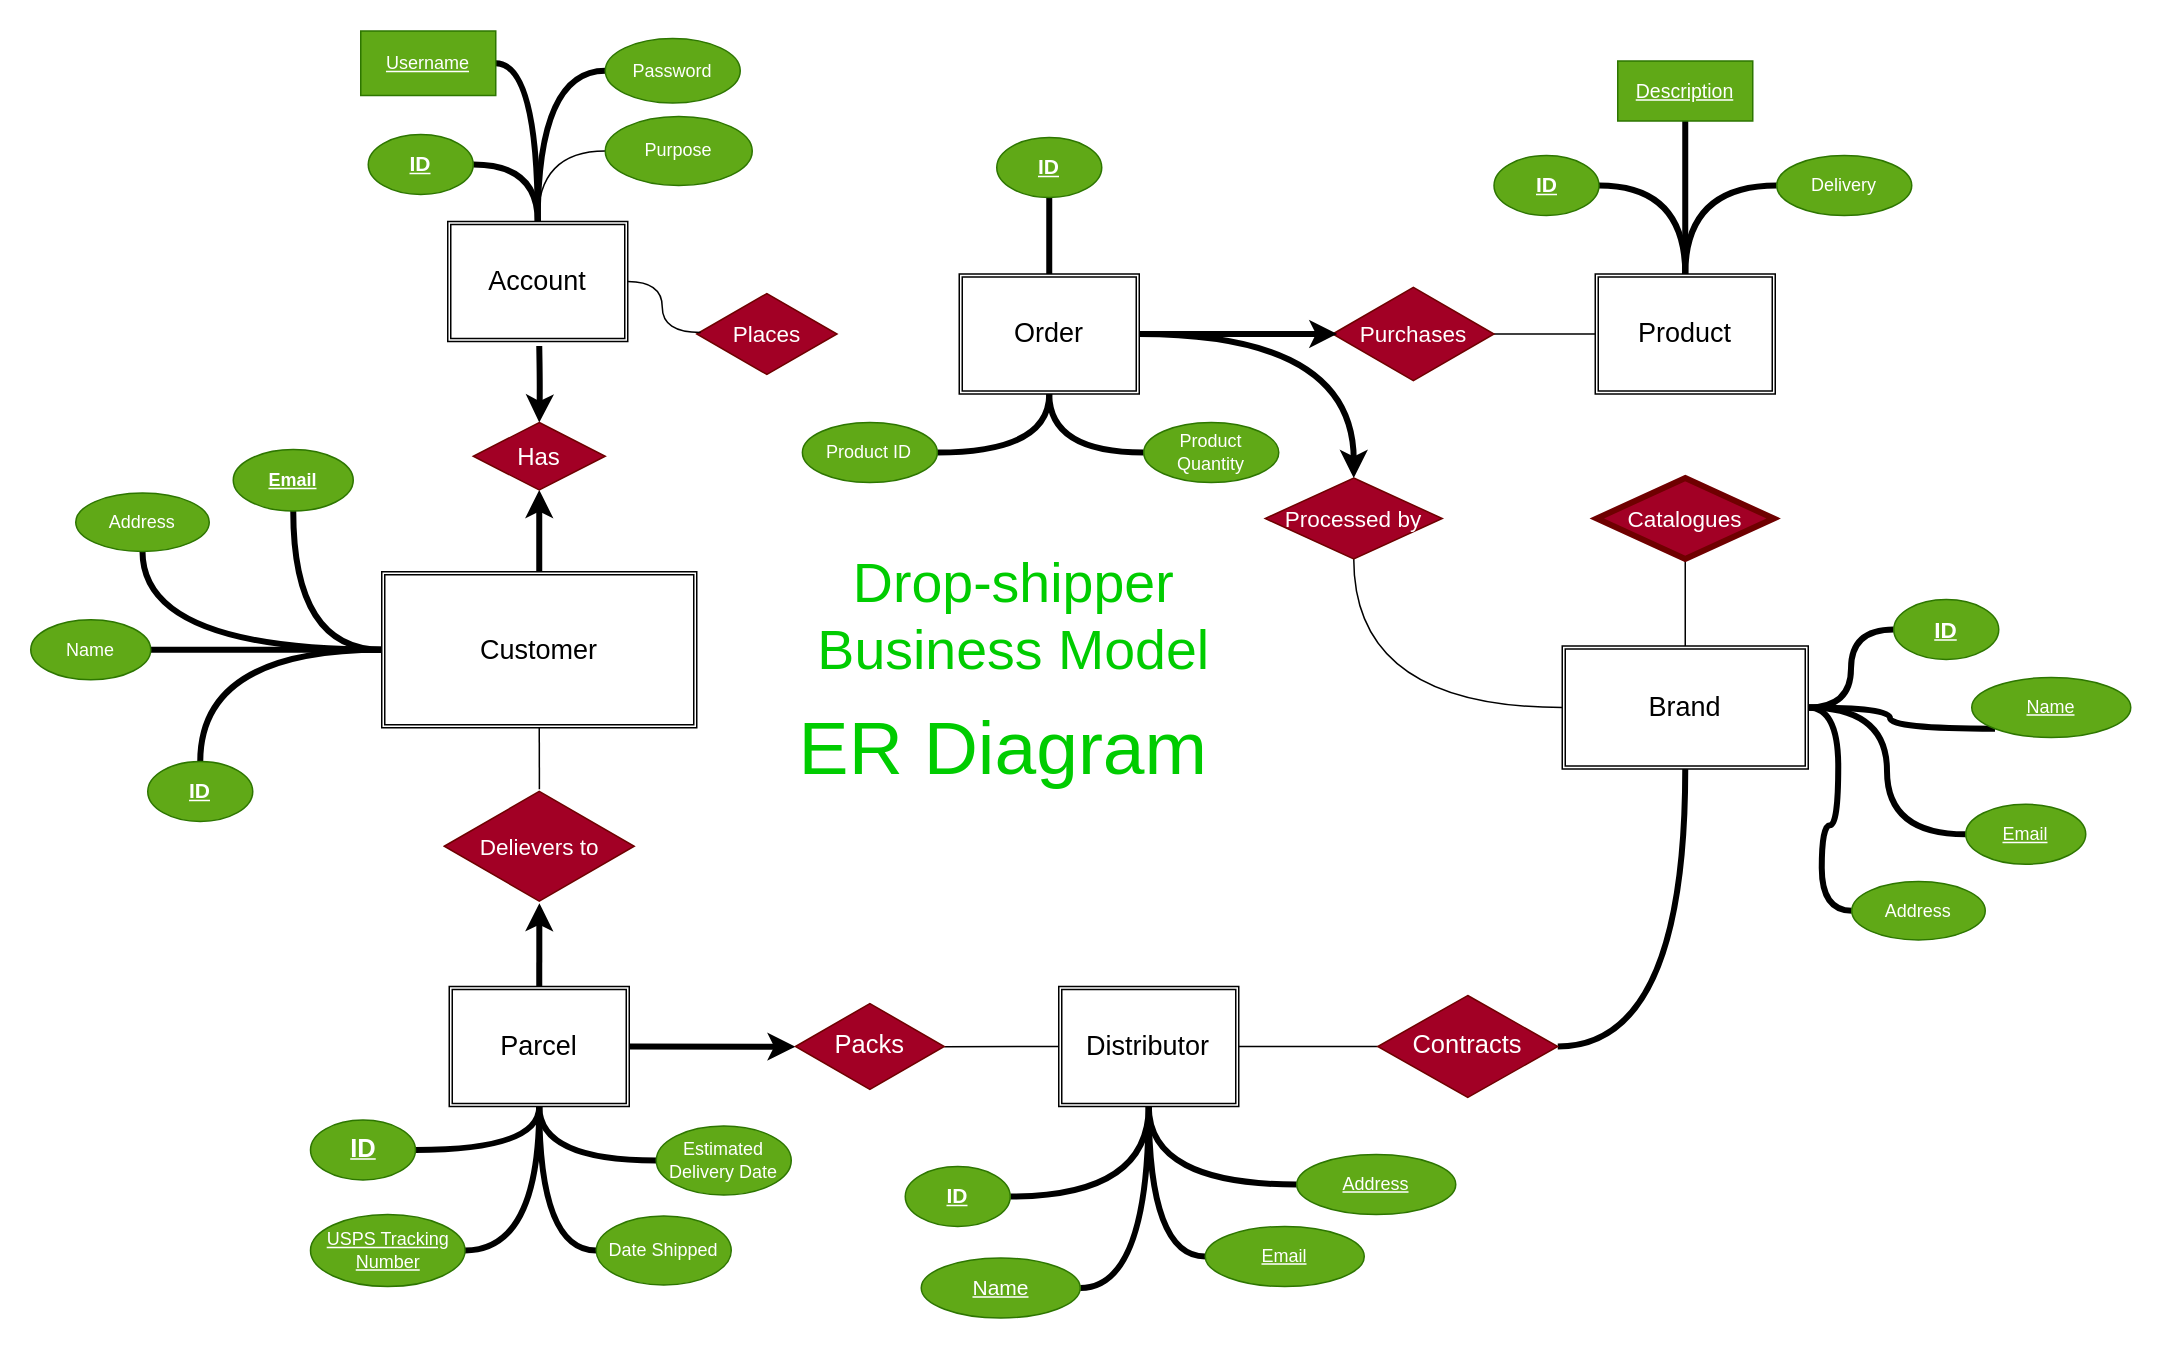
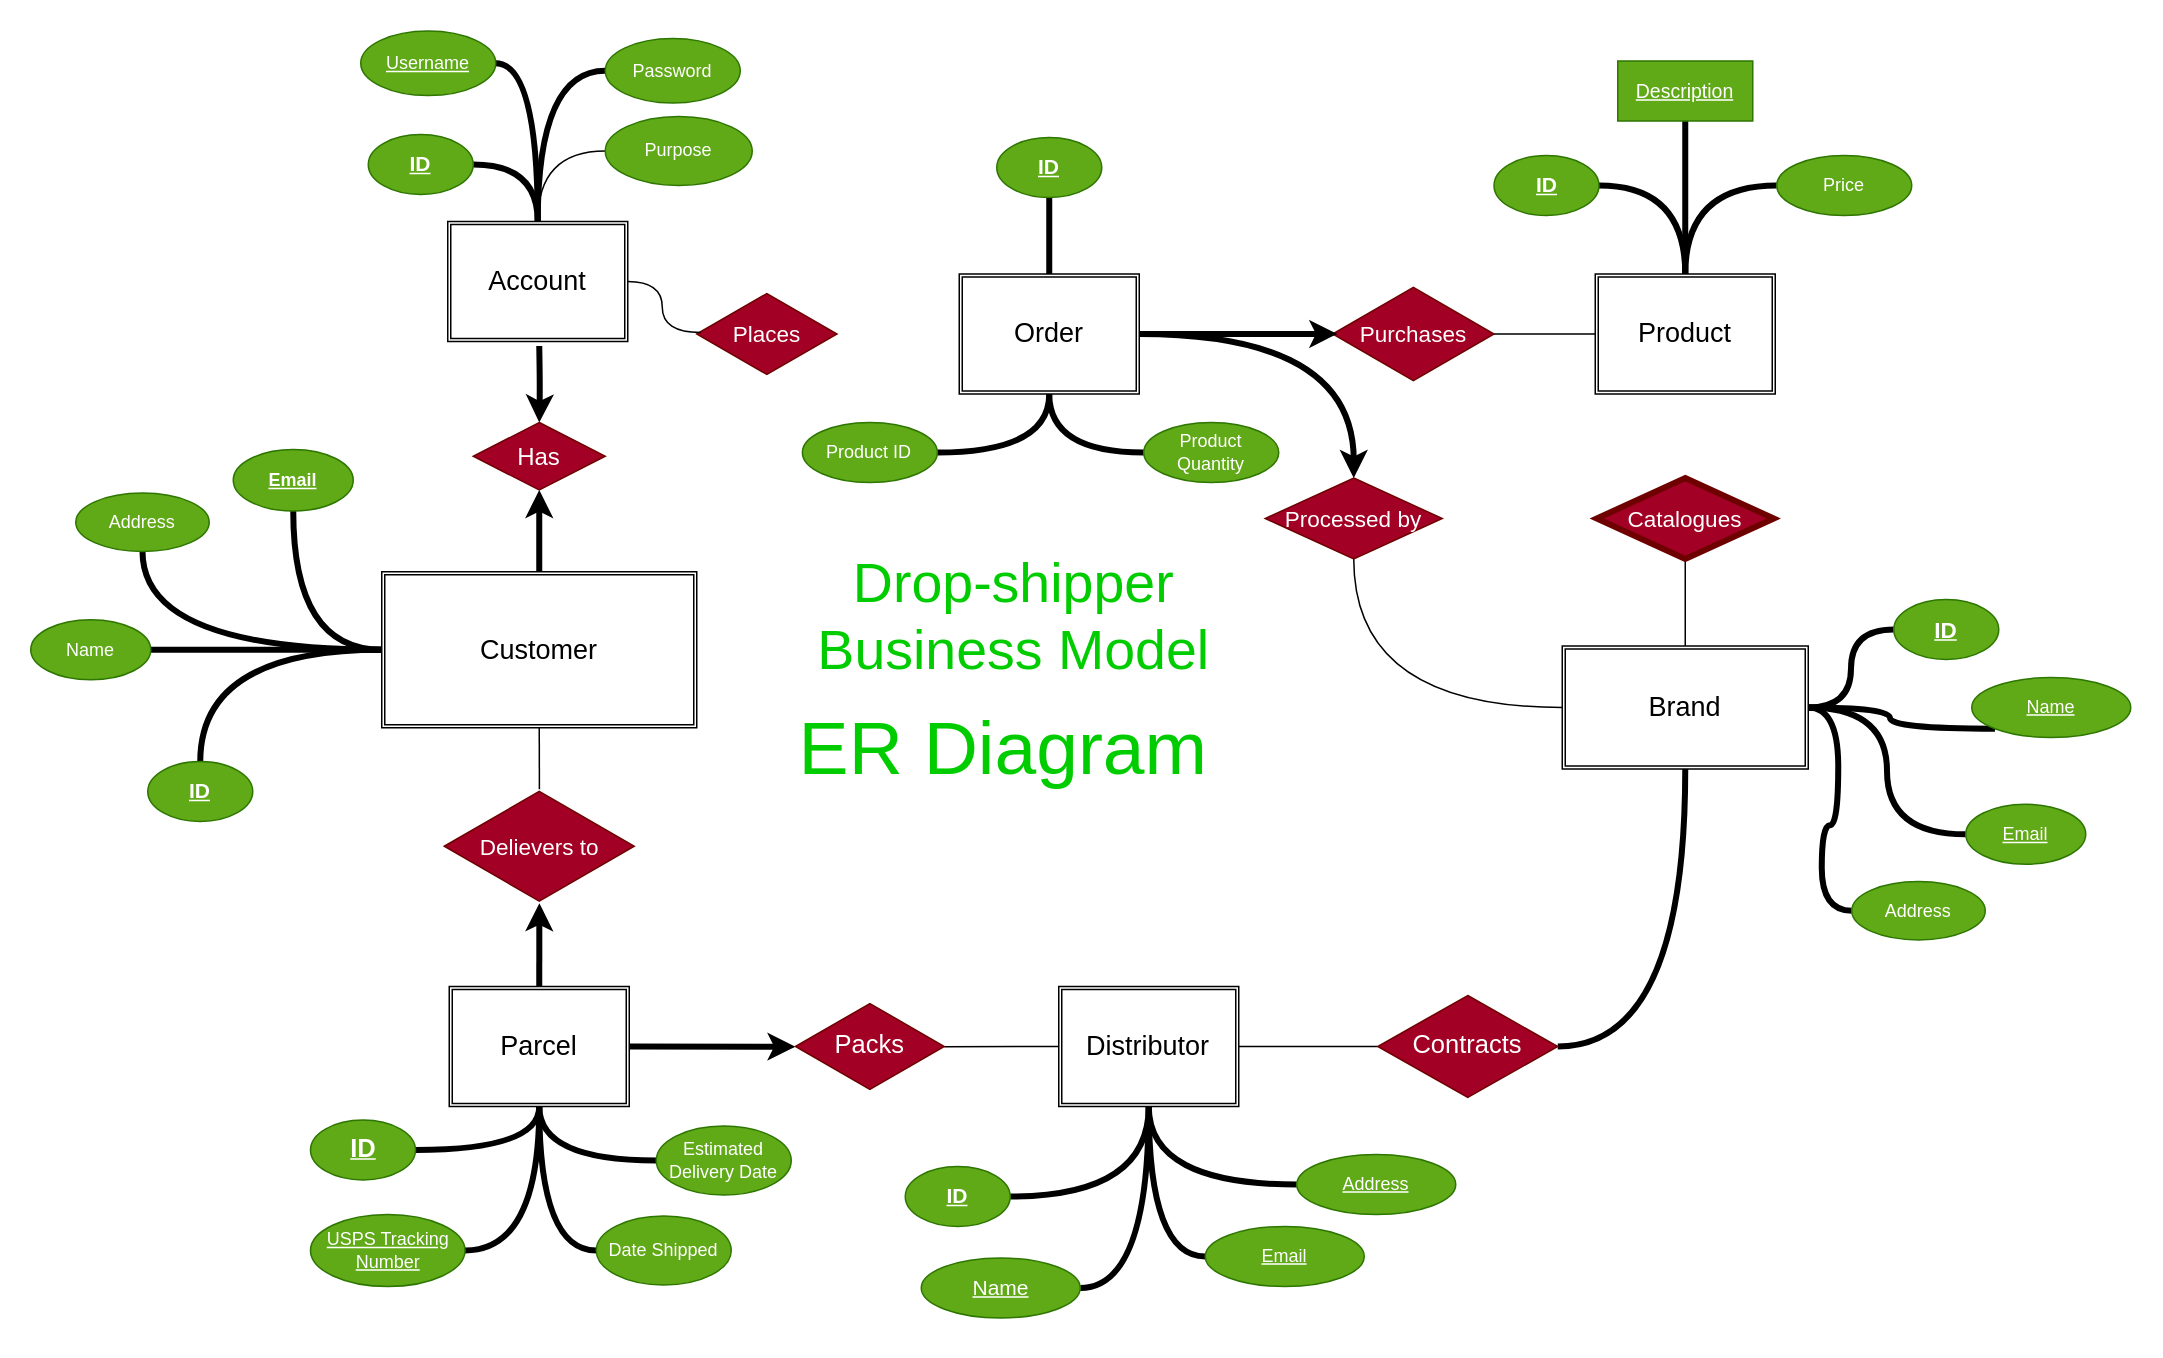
node "Username": shape rectangle -> ellipse
node "Delivery": label "Delivery" -> "Price"
